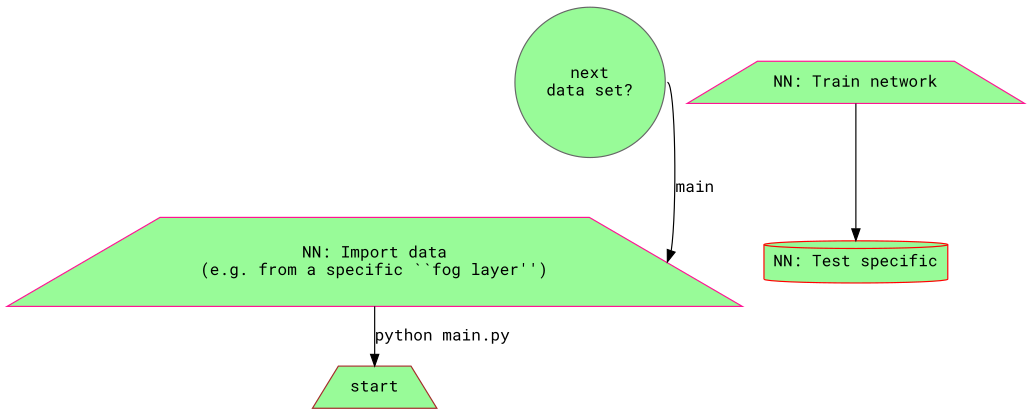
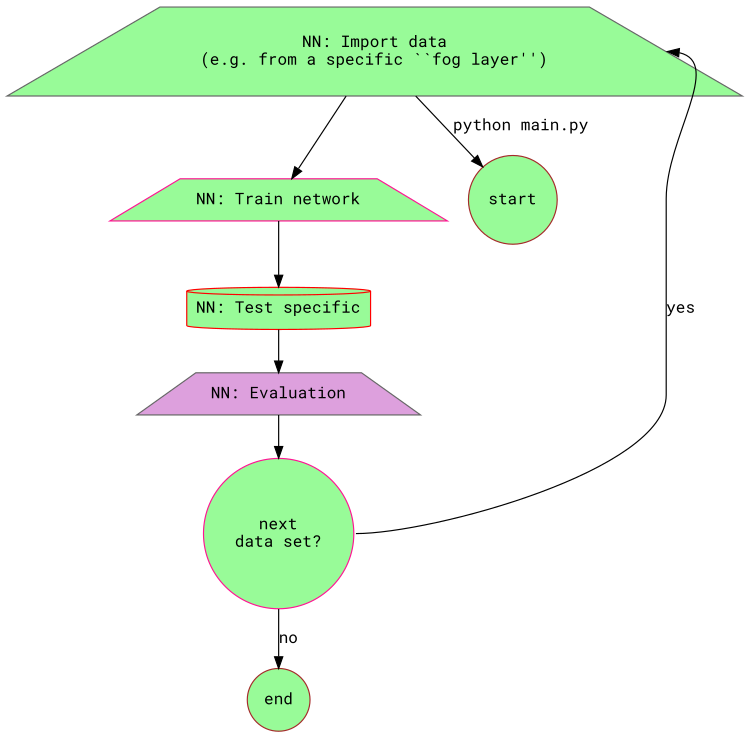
node "next data set?": color gray40 -> deeppink
edge "NN: Import data (e.g. from a specific ``fog layer'')" -> "NN: Train network": added
edge "next data set?" -> "NN: Import data (e.g. from a specific ``fog layer'')": label "main" -> "yes"
node "NN: Import data (e.g. from a specific ``fog layer'')": color deeppink -> gray40
node "start": shape trapezium -> circle
node "NN: Evaluation": added
node "end": added
